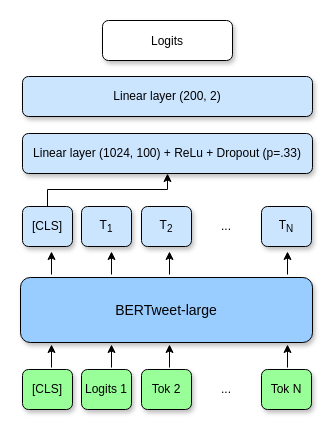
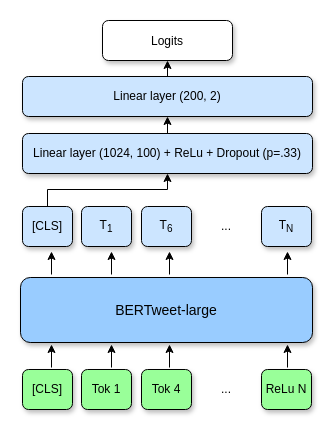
edge "Linear layer (200, 2)" -> "Logits": added
edge "Linear layer (1024, 100) + ReLu + Dropout (p=.33)" -> "Linear layer (200, 2)": added
node "T2": label "T2" -> "T6"
node "Logits 1": label "Logits 1" -> "Tok 1"
node "Tok 2": label "Tok 2" -> "Tok 4"
node "Tok N": label "Tok N" -> "ReLu N"
